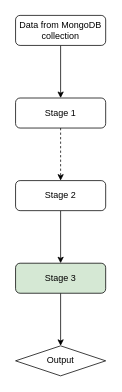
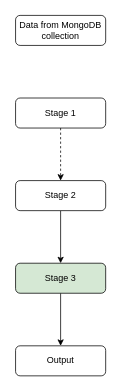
edge "Data from MongoDB collection" -> "Stage 1": removed
node "Output": shape diamond -> rounded rectangle
